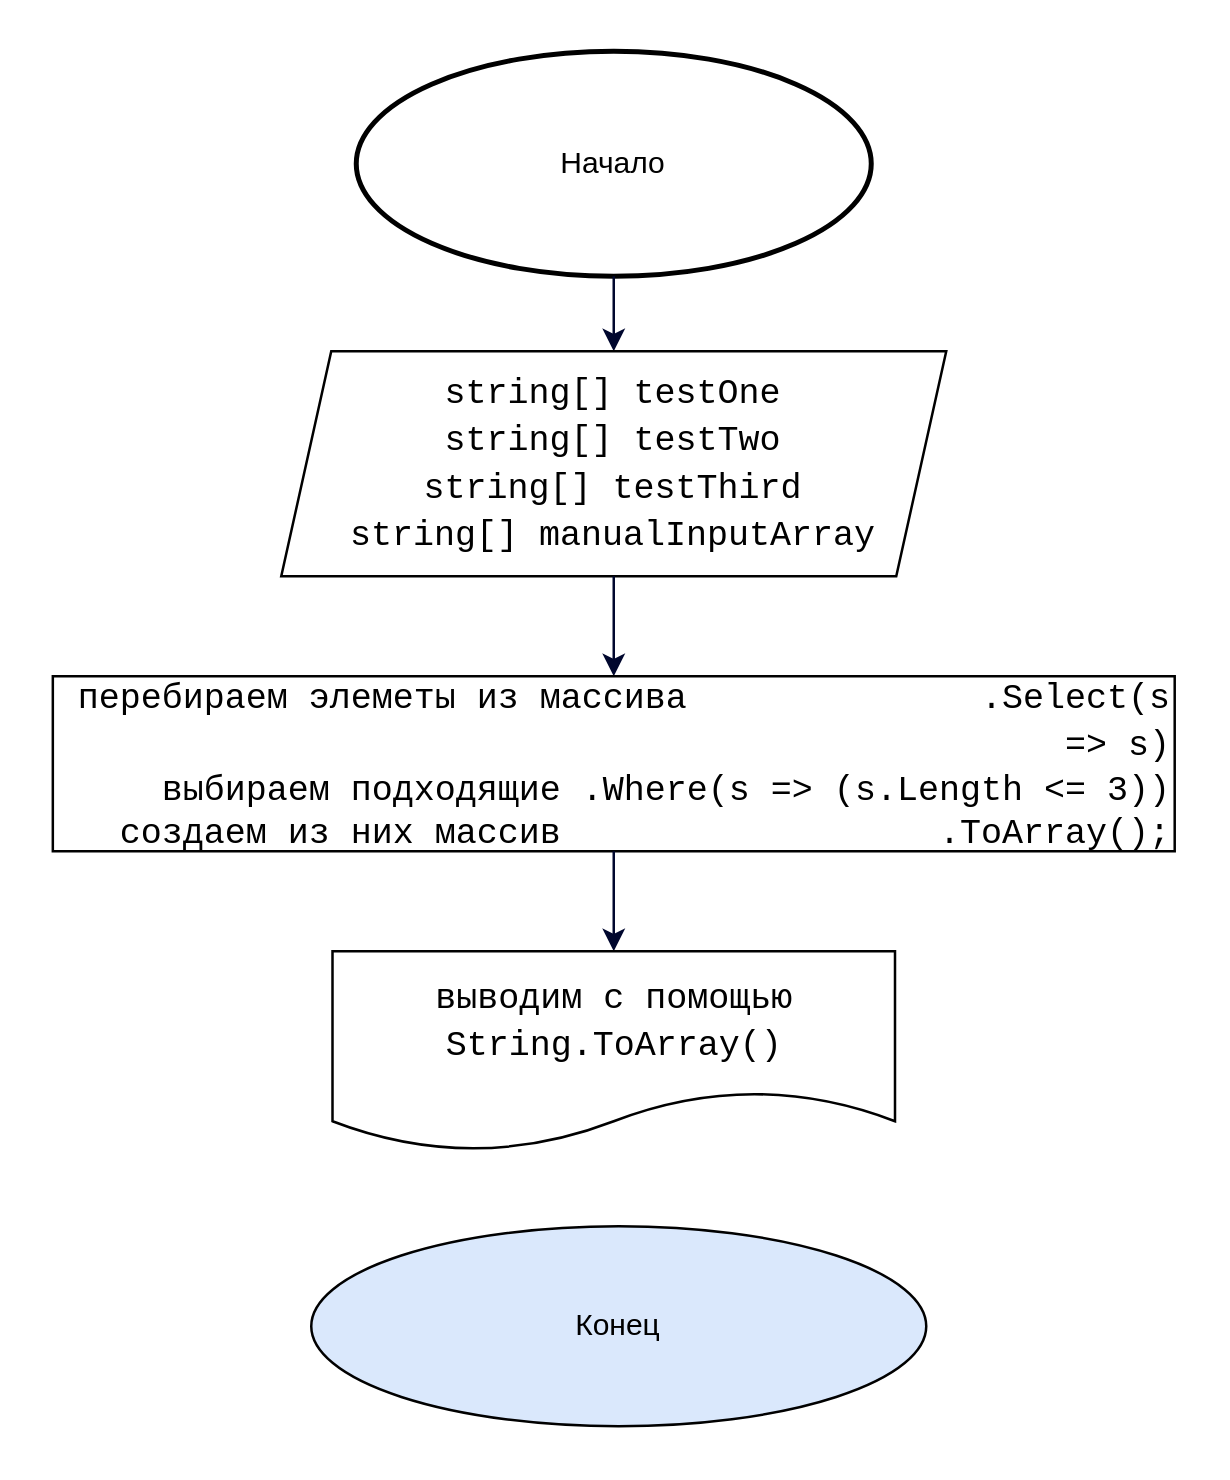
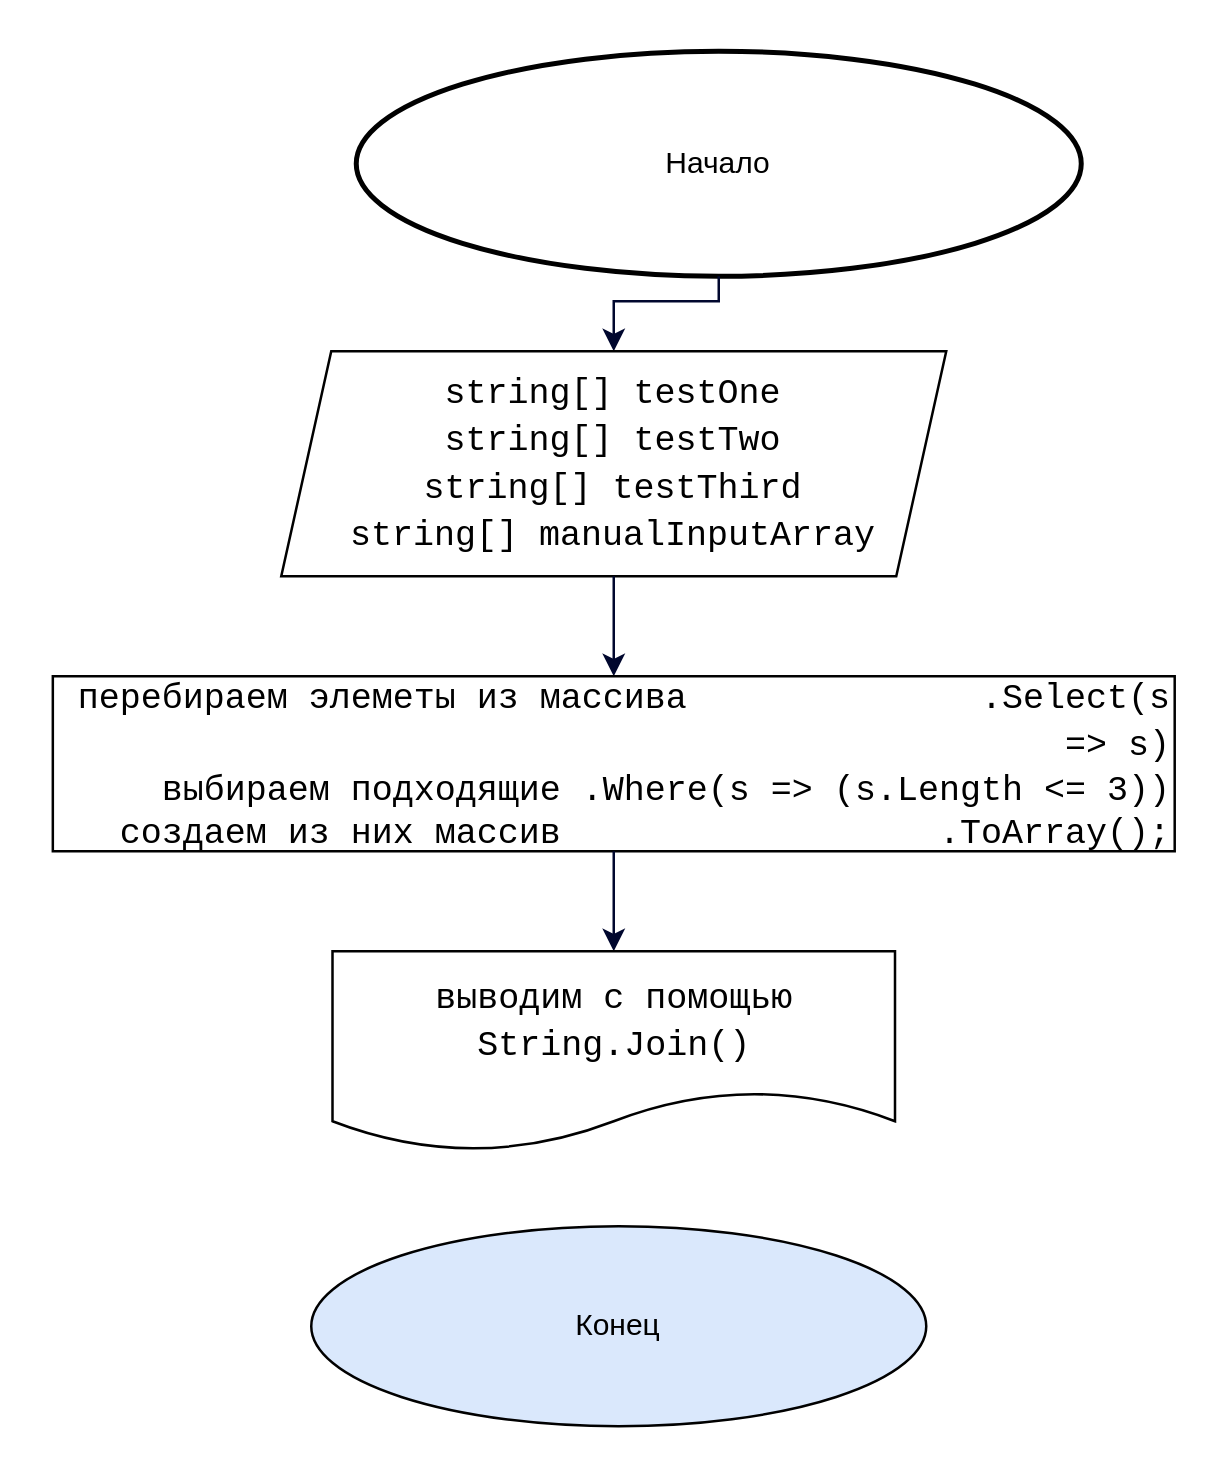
node "Начало": size 515x225 -> 725x225
node "выводим с помощью String.ToArray()": label "выводим с помощью String.ToArray()" -> "выводим с помощью String.Join()"
